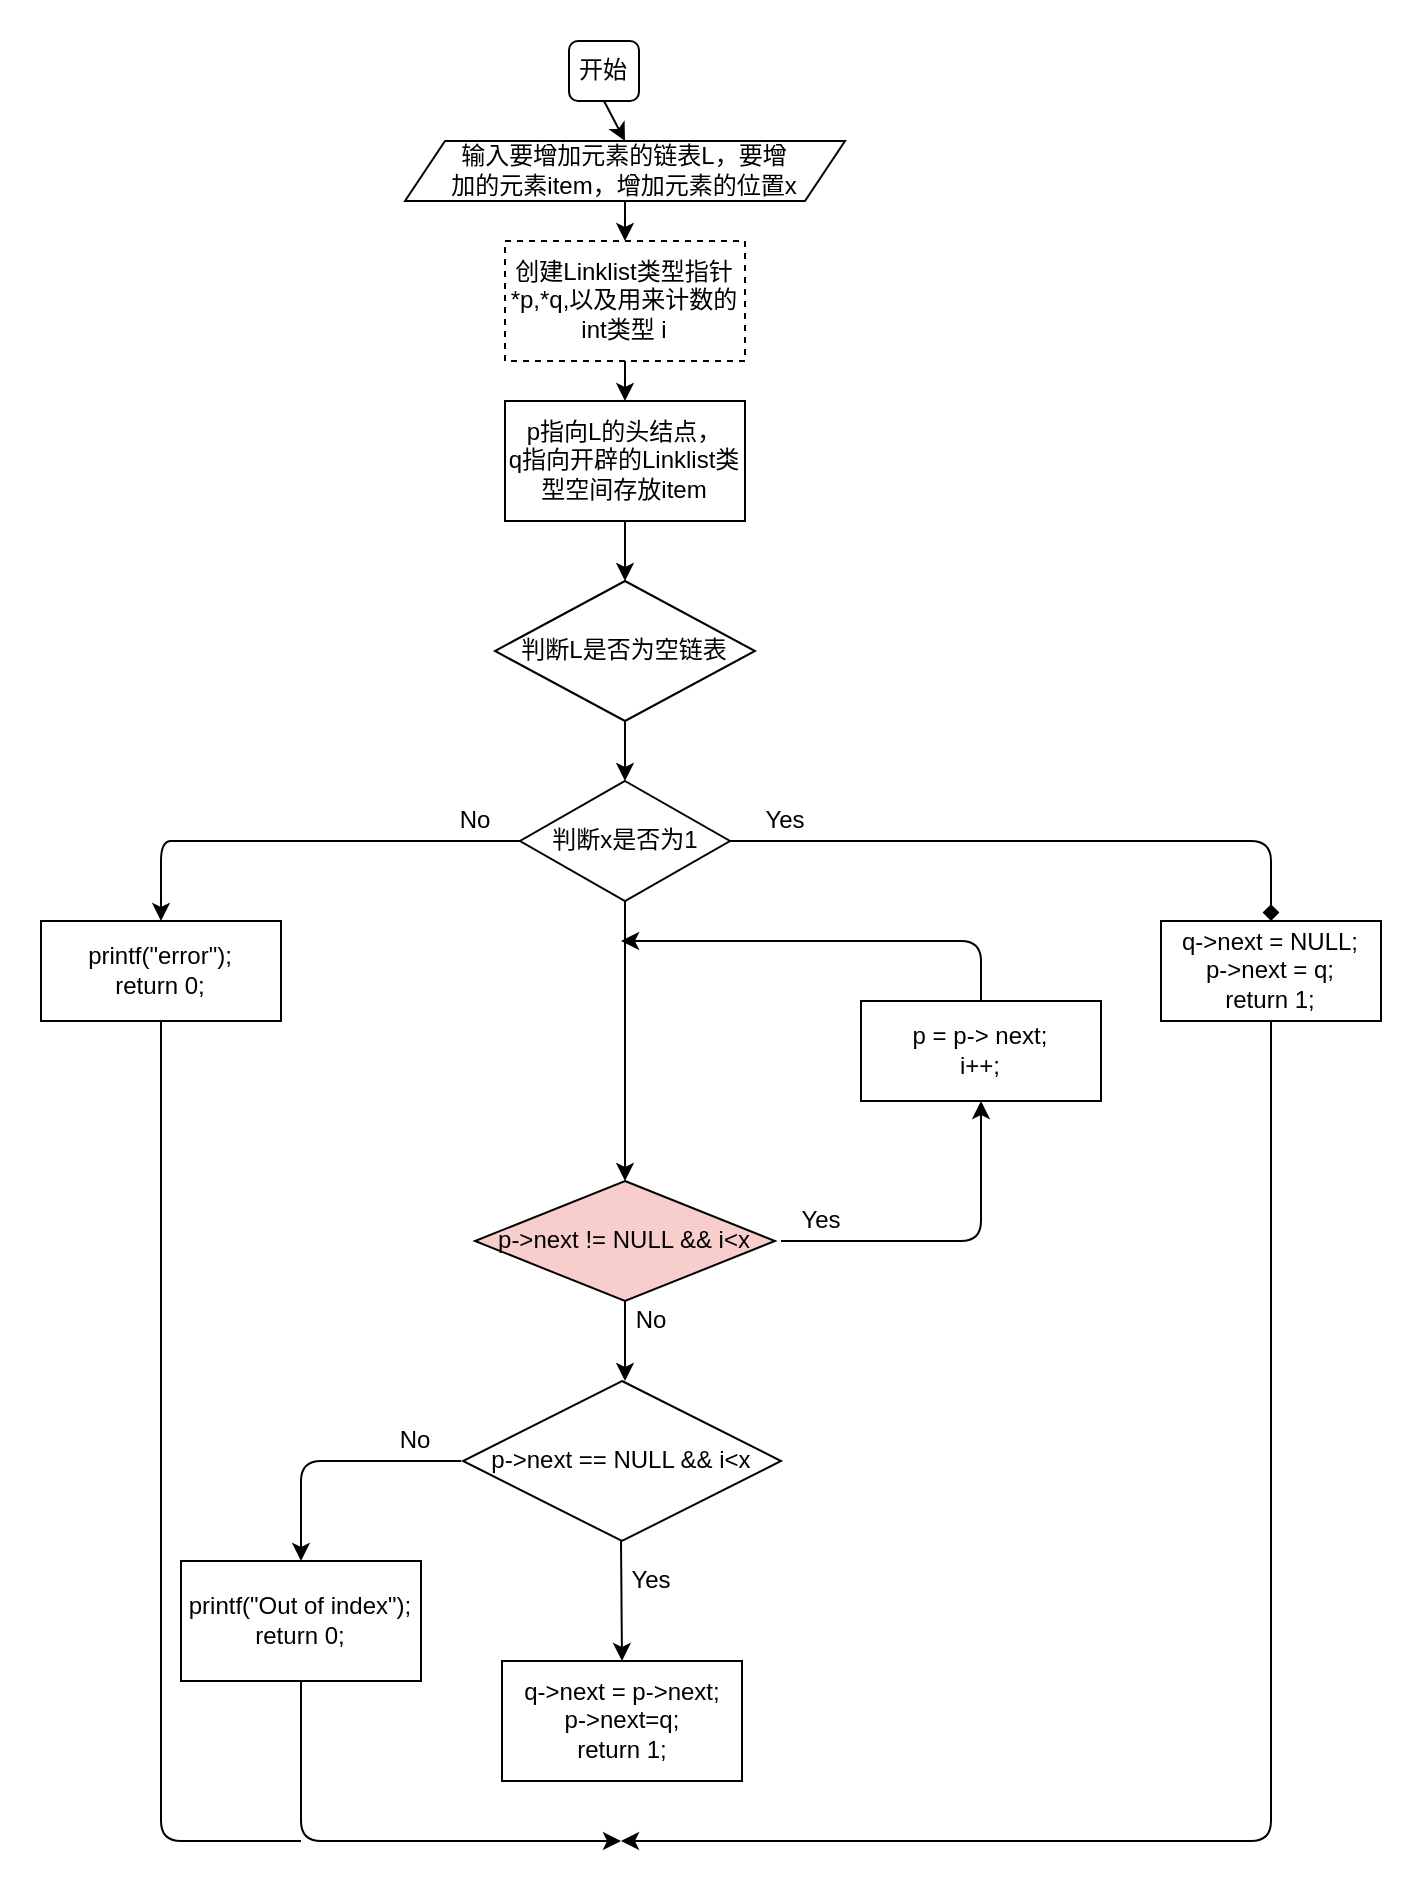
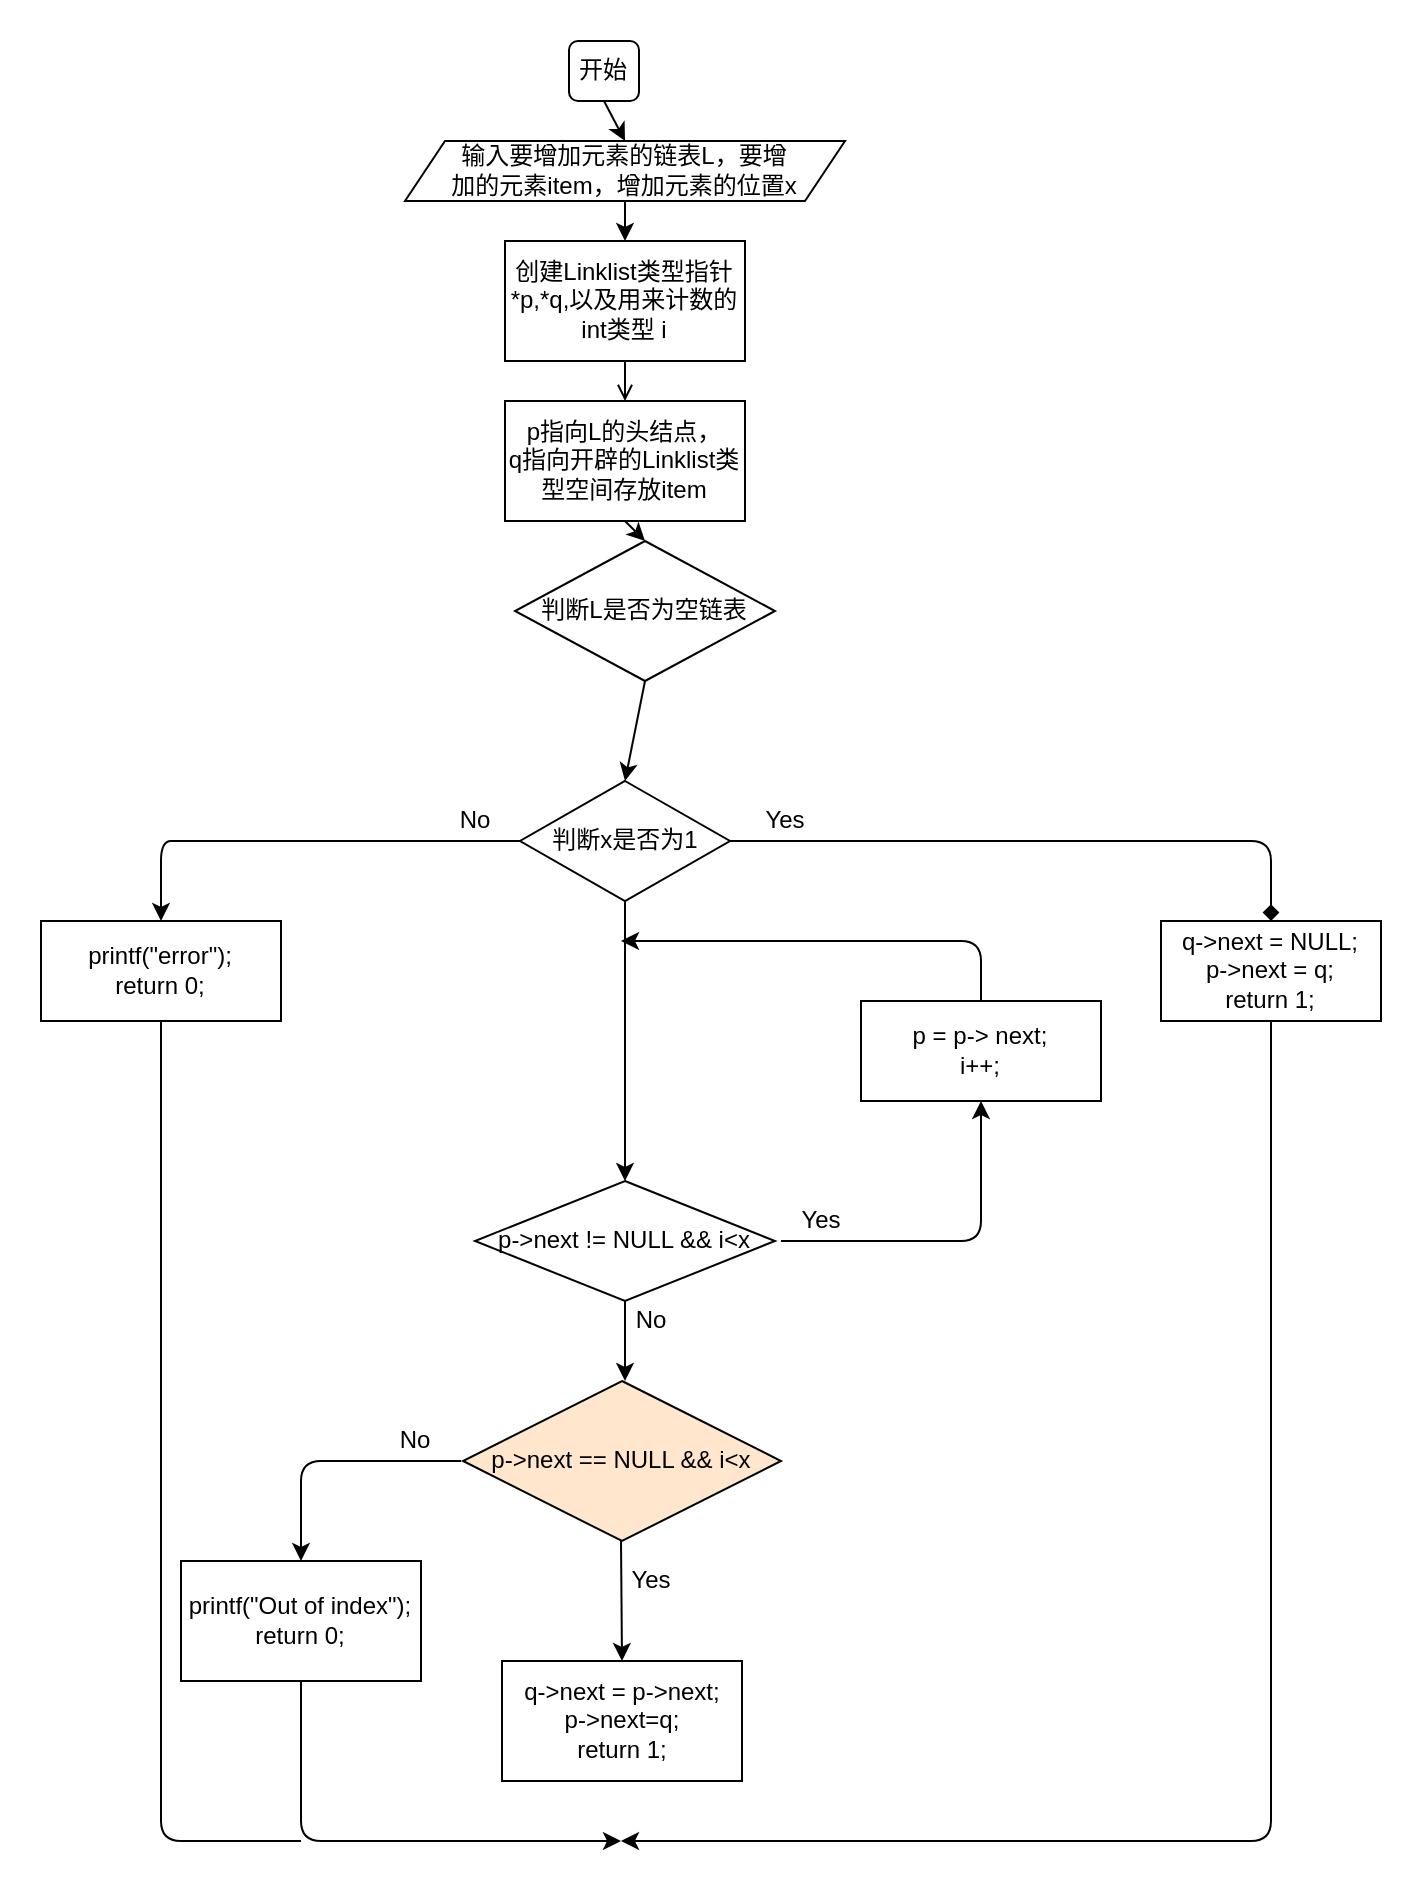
node "创建Linklist类型指针*p,*q,以及用来计数的int类型 i": style dashed -> solid
edge "创建Linklist类型指针*p,*q,以及用来计数的int类型 i" -> "p指向L的头结点， q指向开辟的Linklist类型空间存放item": arrowhead classic -> open
node "判断L是否为空链表": moved (625, 651) -> (645, 611)
node "p->next != NULL && i<x": fillcolor #f8cecc -> #ffffff
node "p->next == NULL && i<x": fillcolor #ffffff -> #ffe6cc
